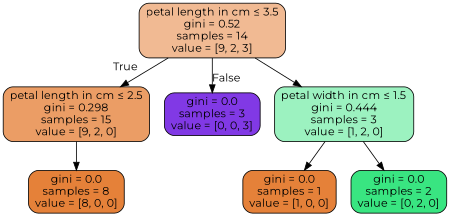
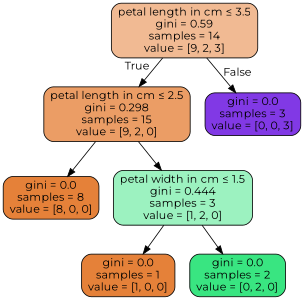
node "petal length in cm ≤ 3.5": text "gini = 0.52" -> "gini = 0.59"
edge "petal length in cm ≤ 3.5" -> "petal width in cm ≤ 1.5": now "petal length in cm ≤ 2.5" -> "petal width in cm ≤ 1.5"
